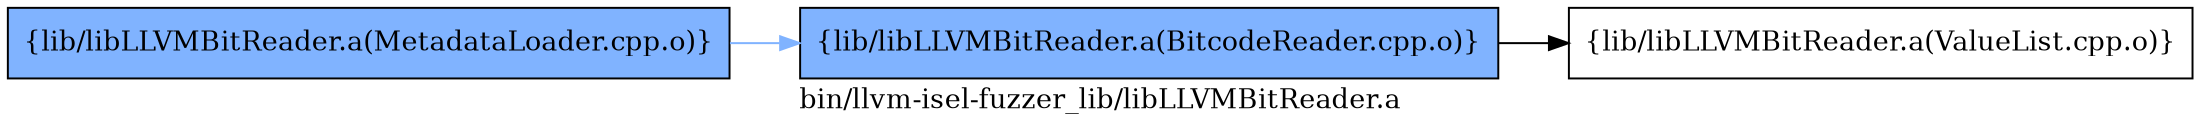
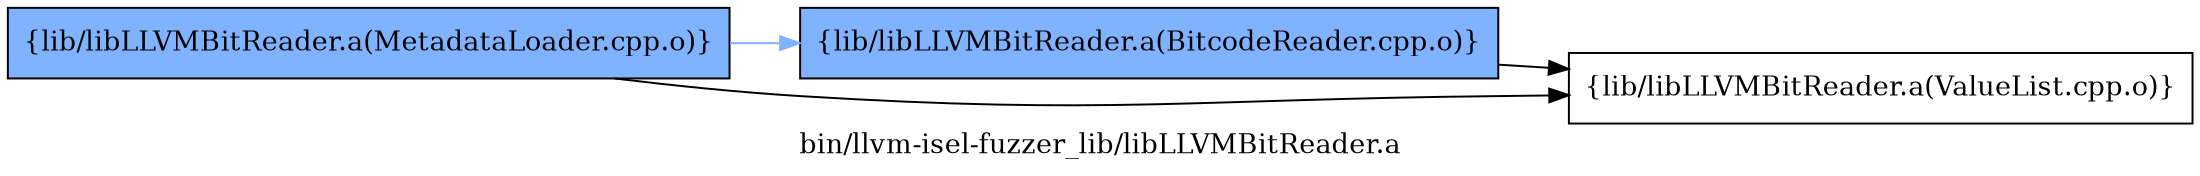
edge "{lib/libLLVMBitReader.a(MetadataLoader.cpp.o)}" -> "{lib/libLLVMBitReader.a(ValueList.cpp.o)}": added
